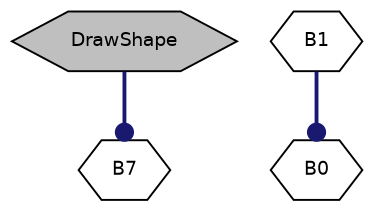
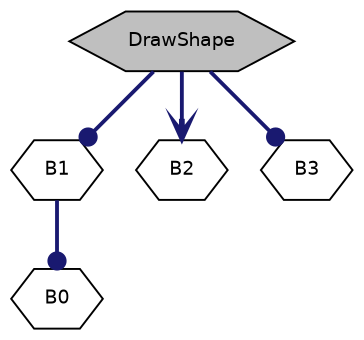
edge "DrawShape" -> "B1": added
node "B7": label "B7" -> "B3"
node "B2": added
